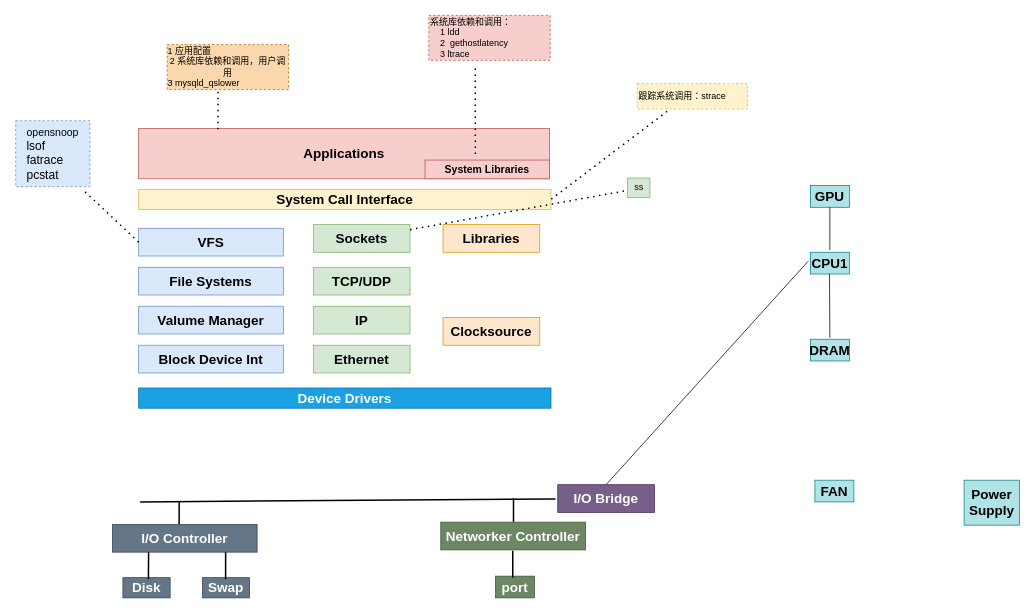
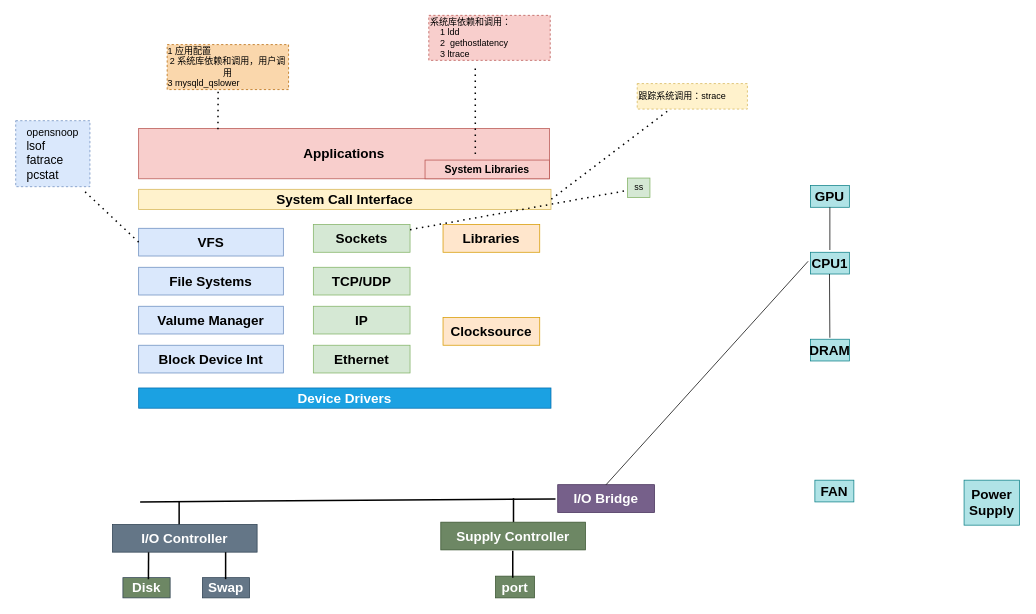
node "Networker Controller": label "Networker Controller" -> "Supply Controller"
node "Disk": fillcolor #647687 -> #6d8764
